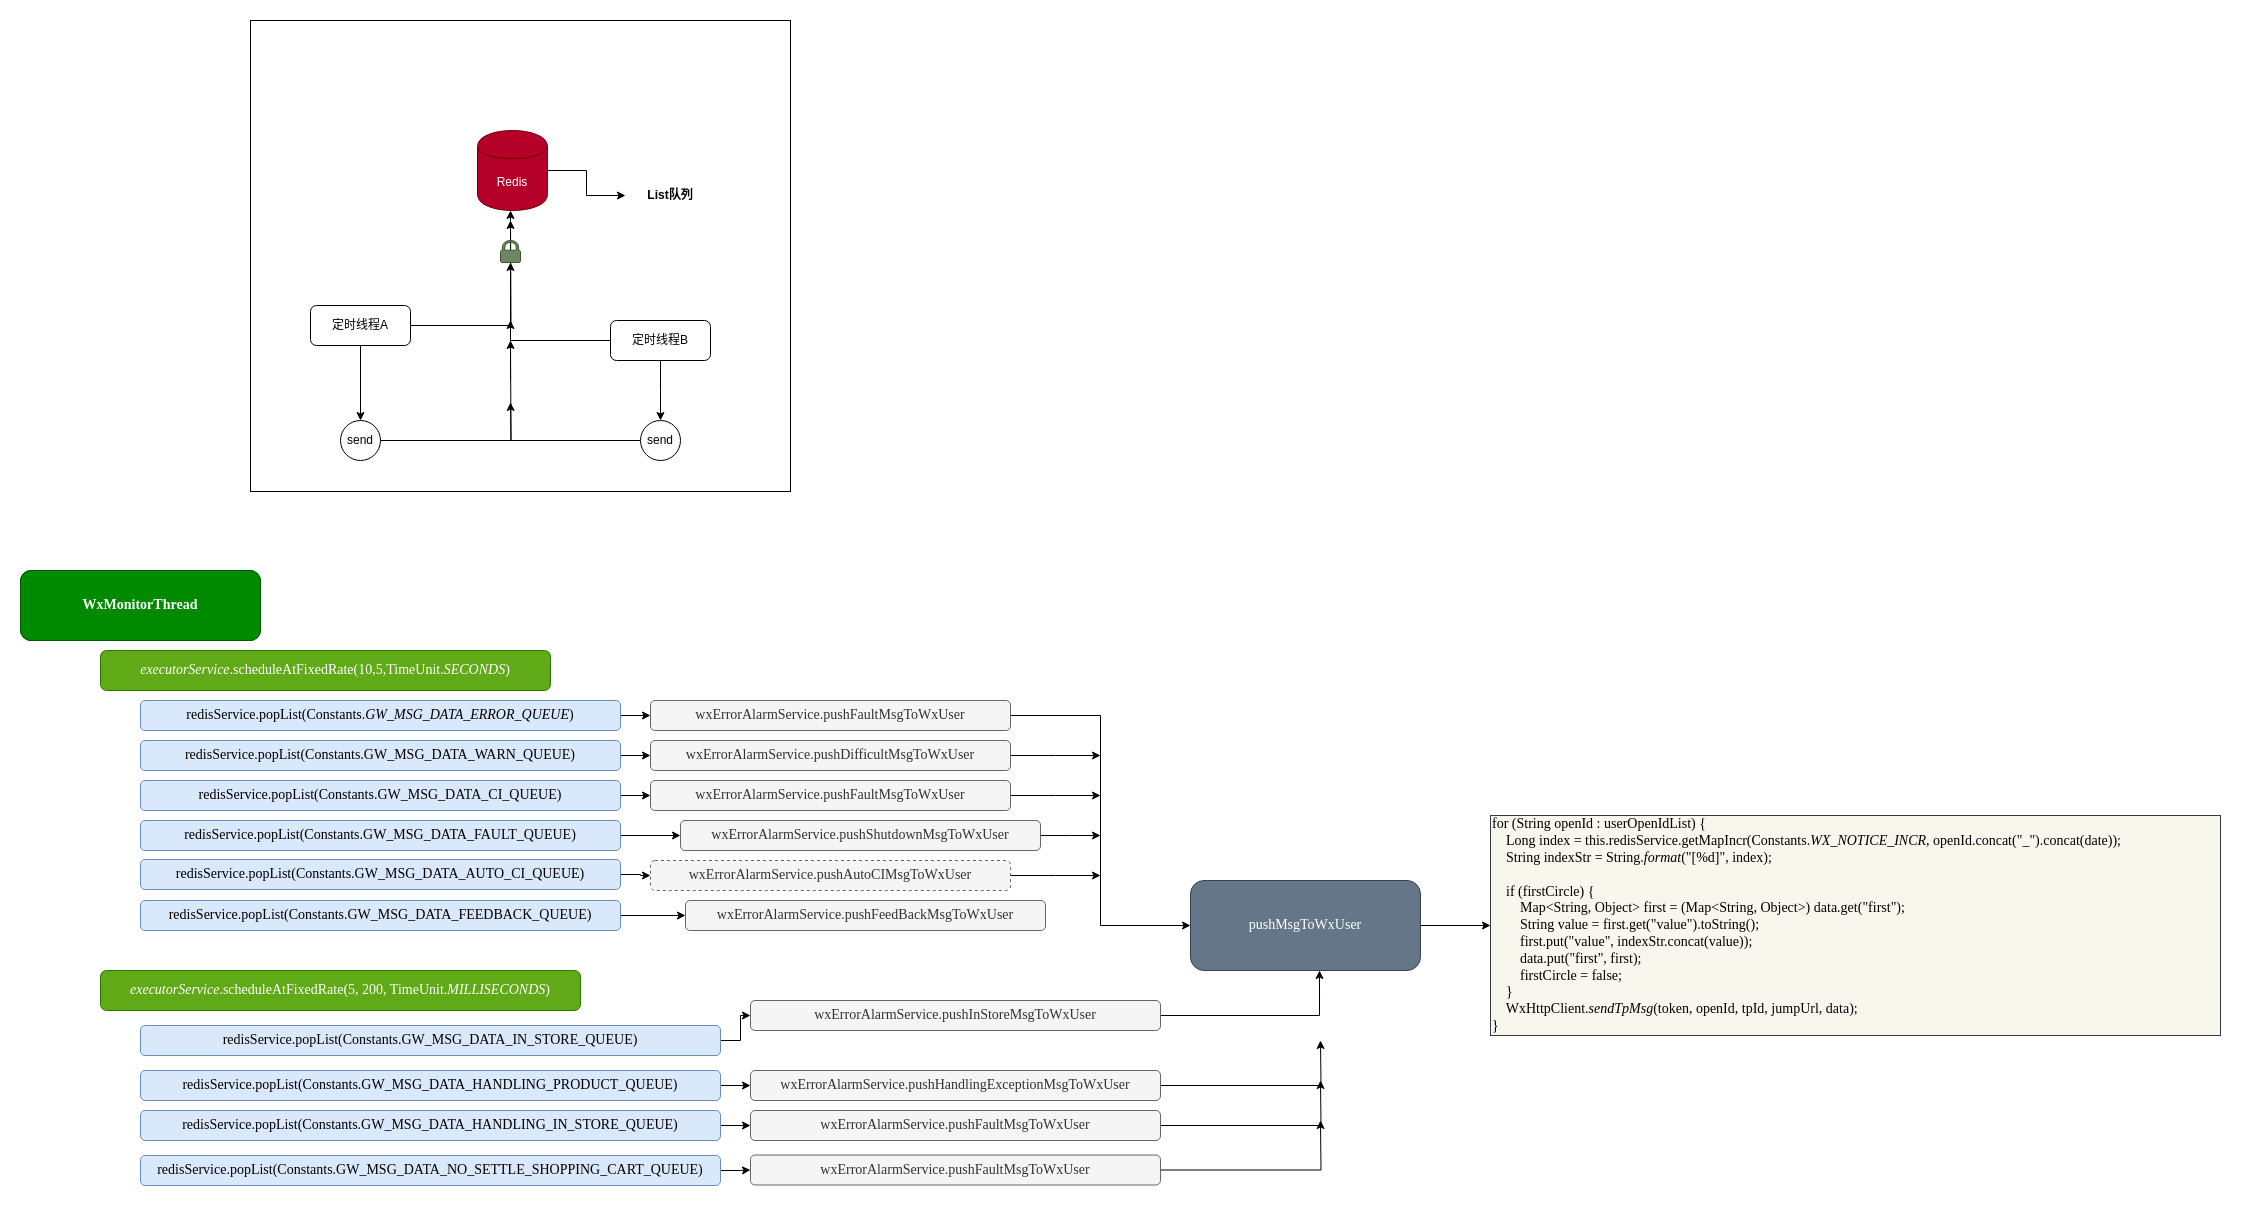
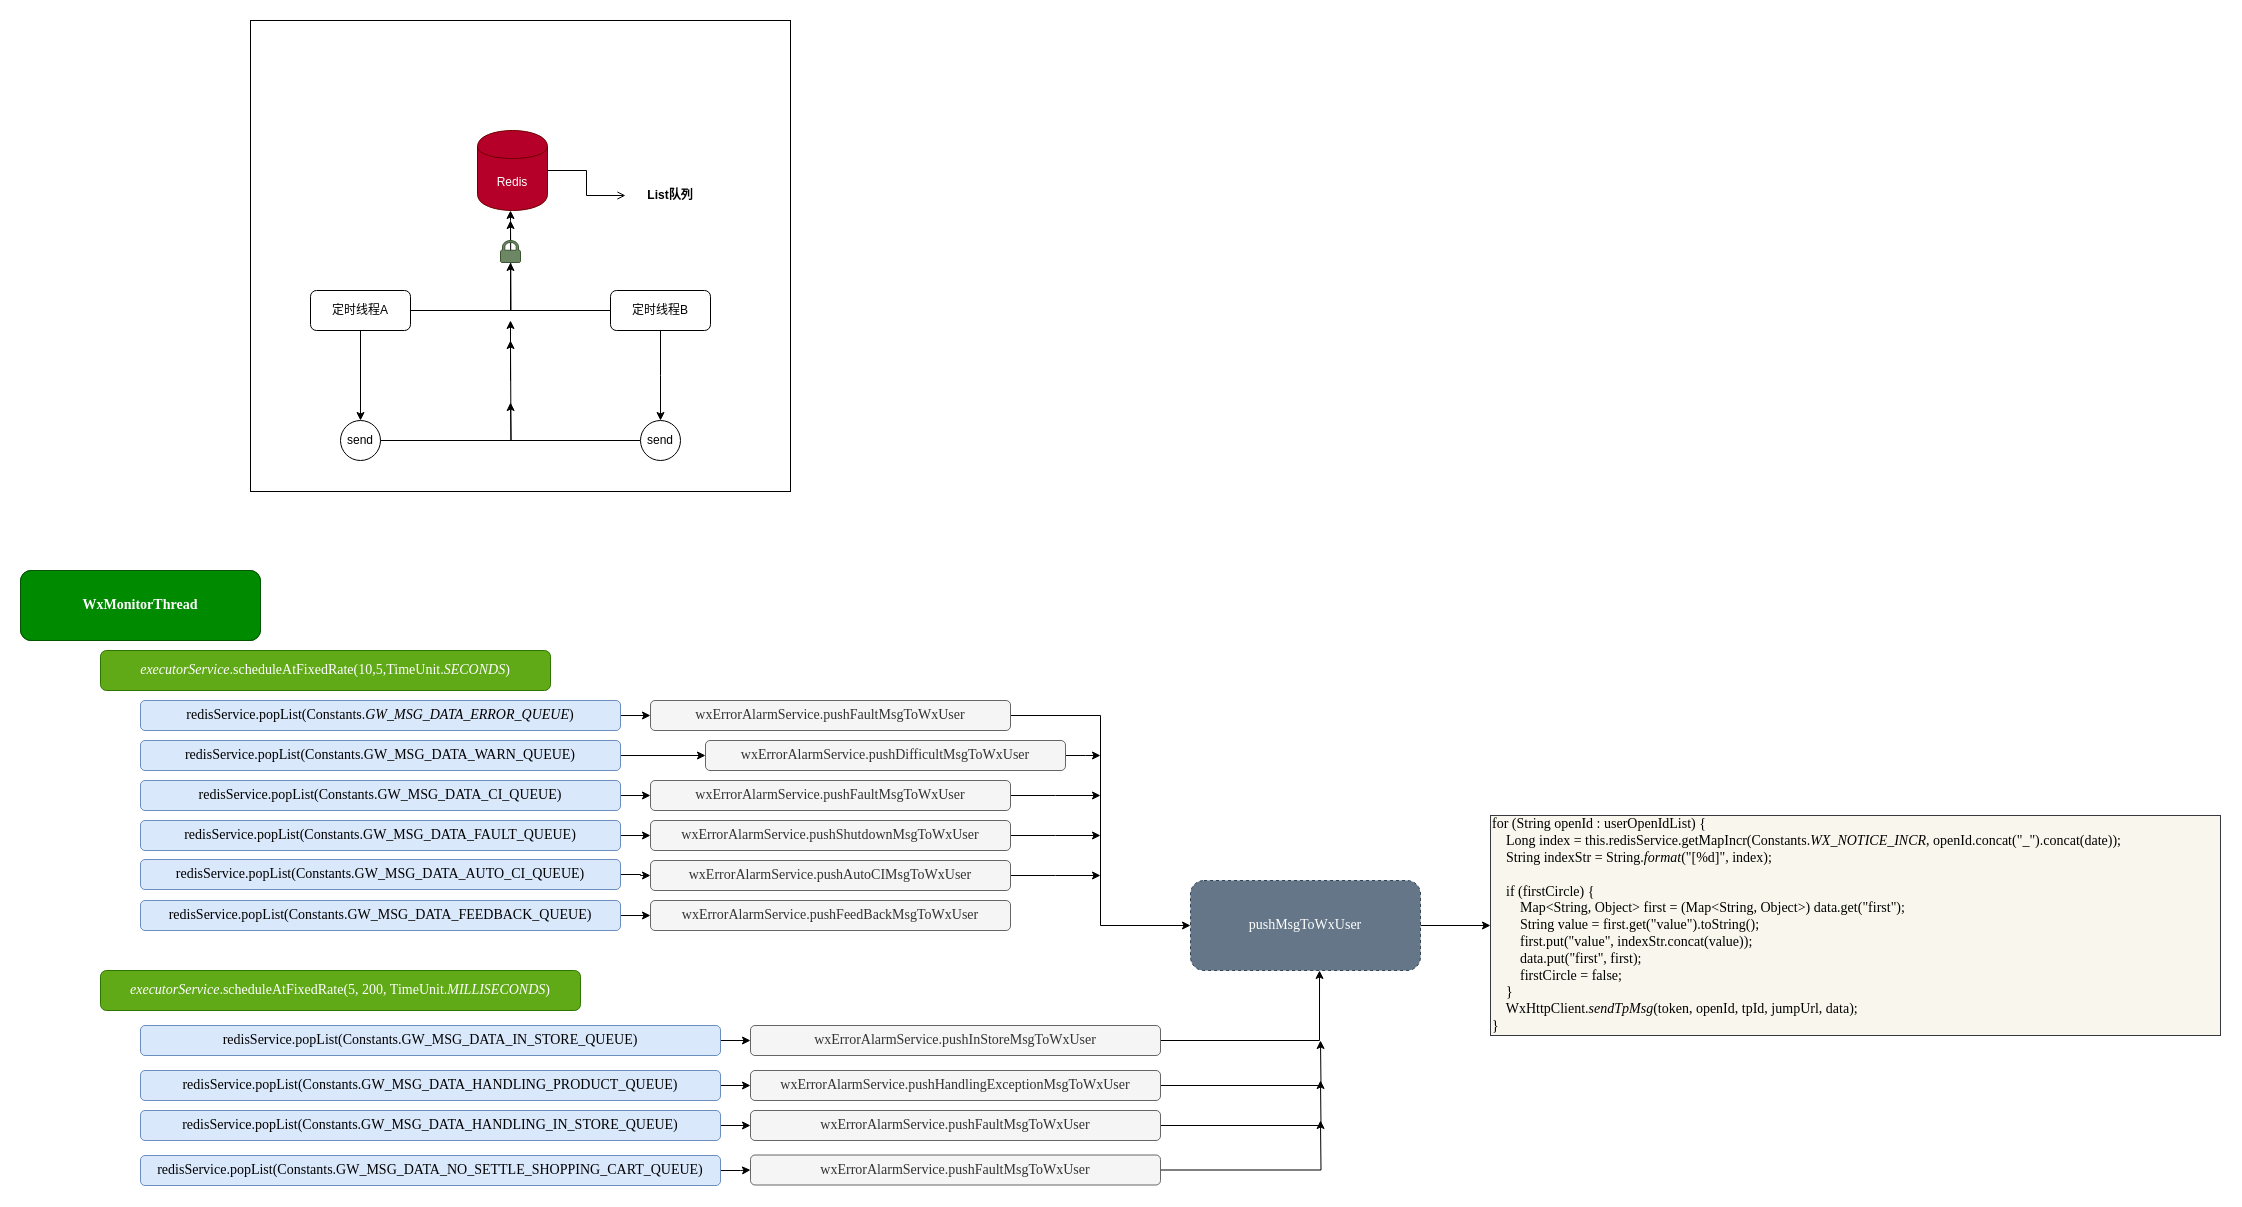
edge "Redis" -> "List队列": arrowhead classic -> open
node "定时线程A": moved (361, 326) -> (361, 311)
node "定时线程B": moved (661, 341) -> (661, 311)
node "wxErrorAlarmService.pushDifficultMsgToWxUser": moved (831, 756) -> (886, 756)
node "wxErrorAlarmService.pushShutdownMsgToWxUser": moved (861, 836) -> (831, 836)
node "wxErrorAlarmService.pushAutoCIMsgToWxUser": style dashed -> solid
node "wxErrorAlarmService.pushFeedBackMsgToWxUser": moved (866, 916) -> (831, 916)
node "pushMsgToWxUser": style solid -> dashed
node "wxErrorAlarmService.pushInStoreMsgToWxUser": moved (956, 1016) -> (956, 1041)
